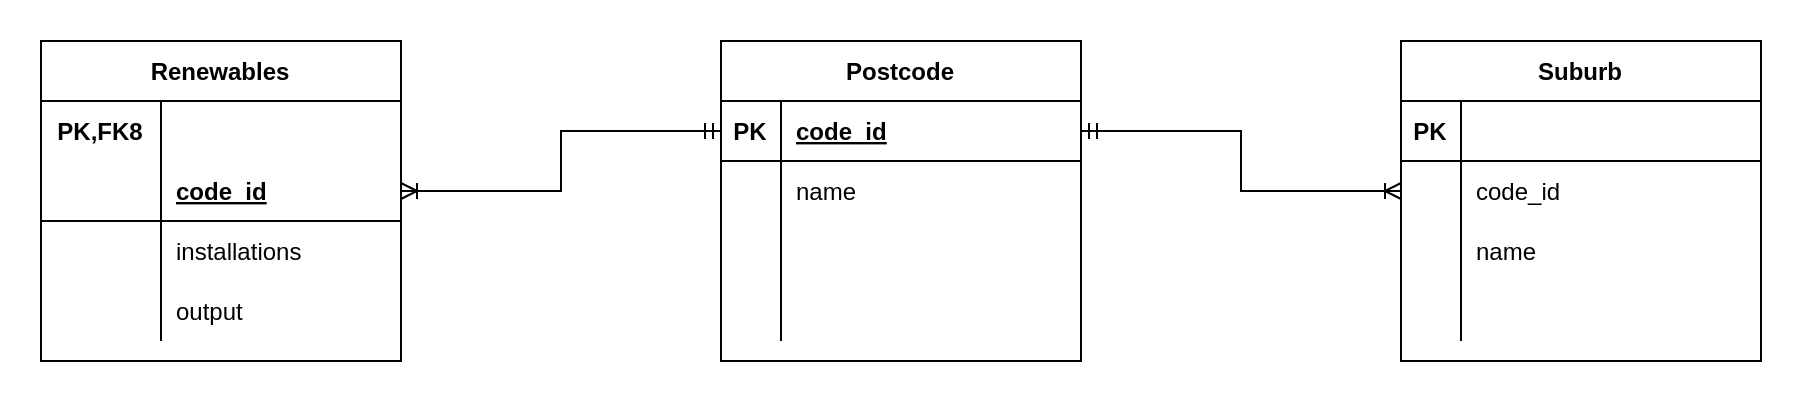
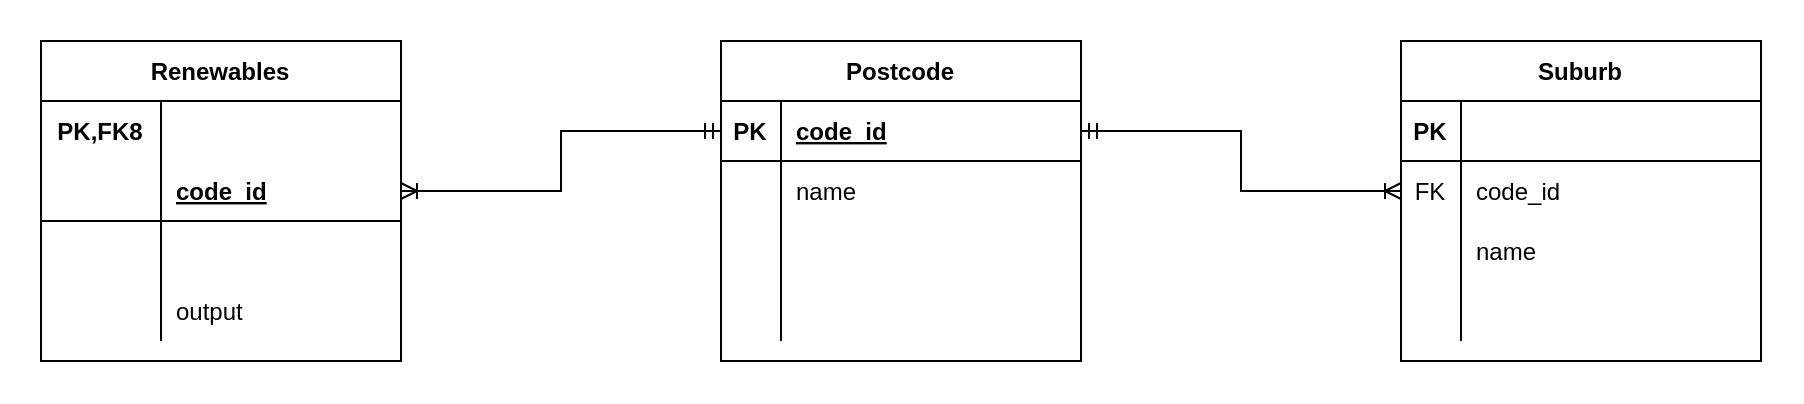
node "FK": added
node "installations": removed
